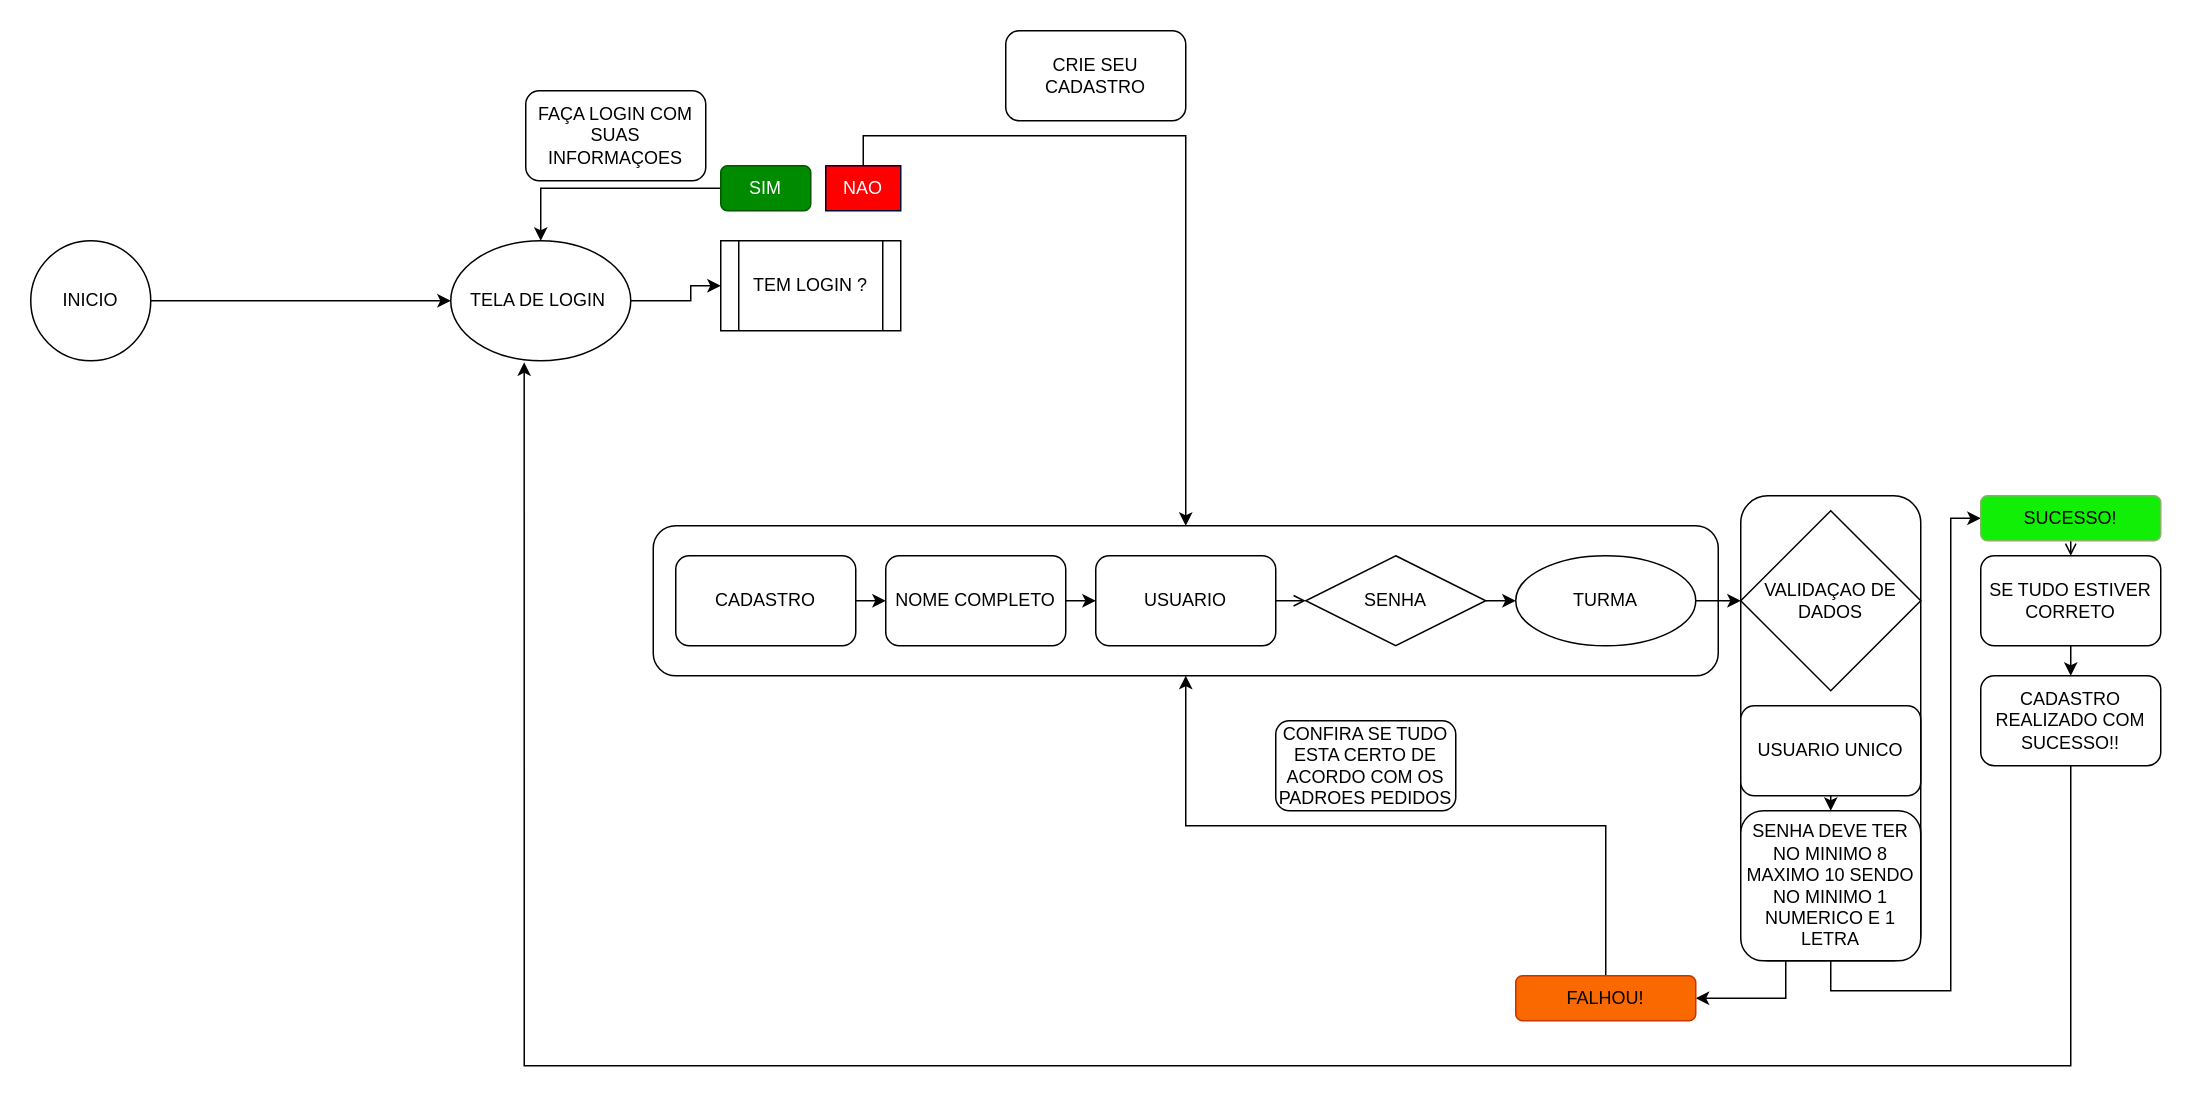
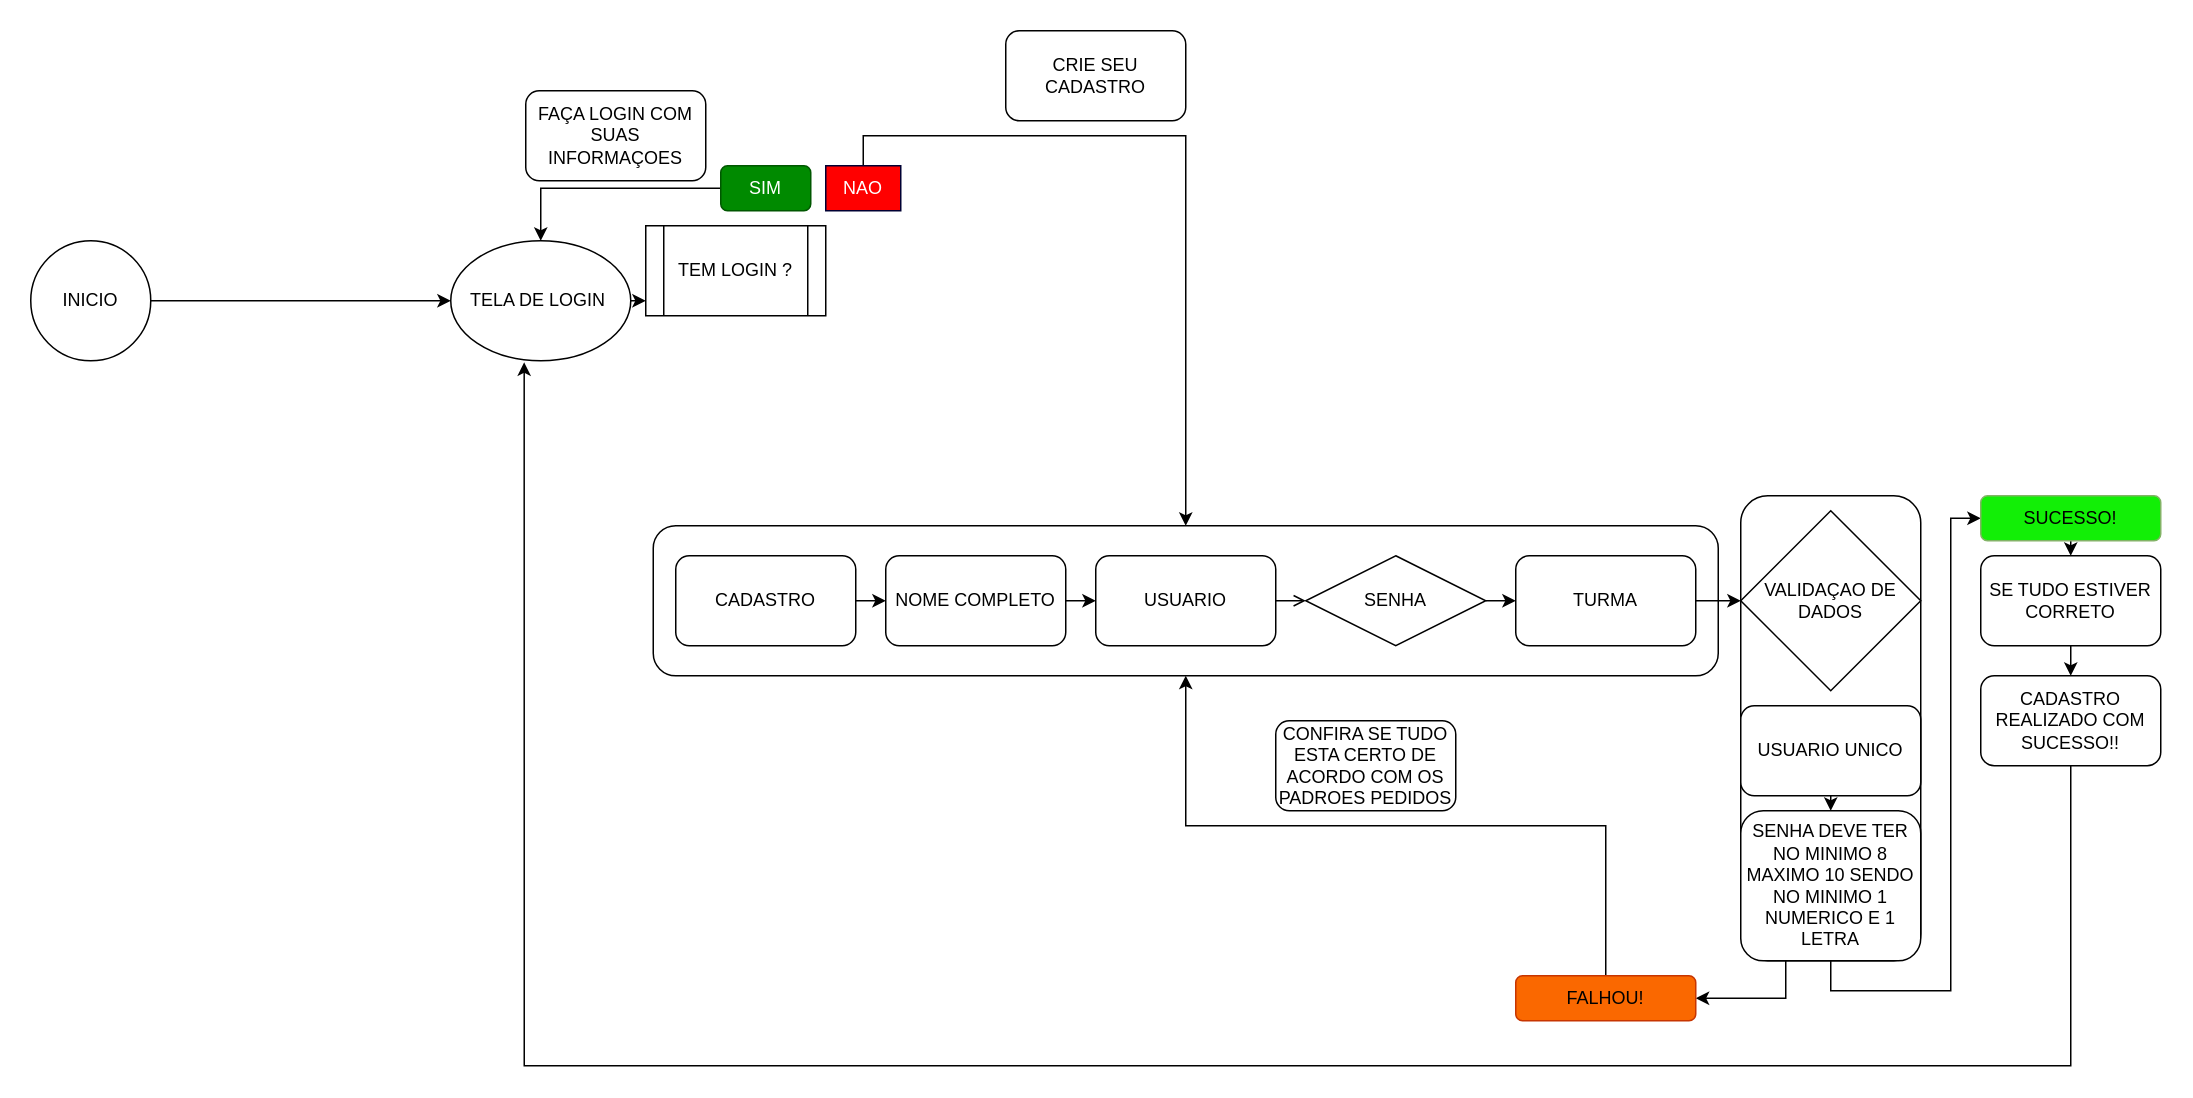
node "TEM LOGIN ?": moved (811, 286) -> (736, 271)
edge "SUCESSO!" -> "SE TUDO ESTIVER CORRETO": arrowhead open -> classic
node "TURMA": shape ellipse -> rounded rectangle
